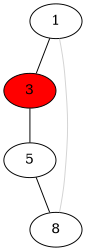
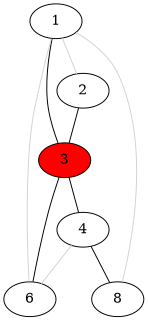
node "2": added
node "5": label "5" -> "4"
node "6": added
